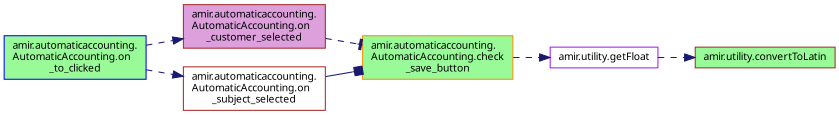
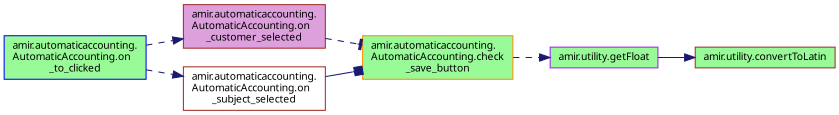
node "amir.utility.getFloat": fillcolor white -> palegreen
edge "amir.utility.getFloat" -> "amir.utility.convertToLatin": style dashed -> solid
